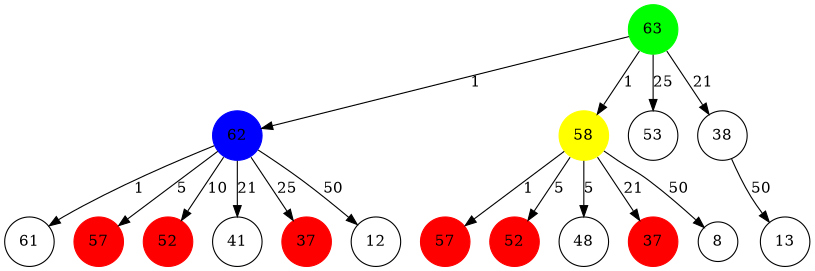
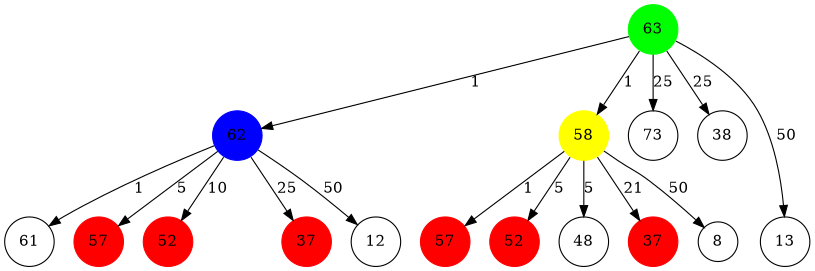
edge "63" -> "38": label "21" -> "25"
node "53": label "53" -> "73"
edge "38" -> "13": now "63" -> "13"
node "41": removed
